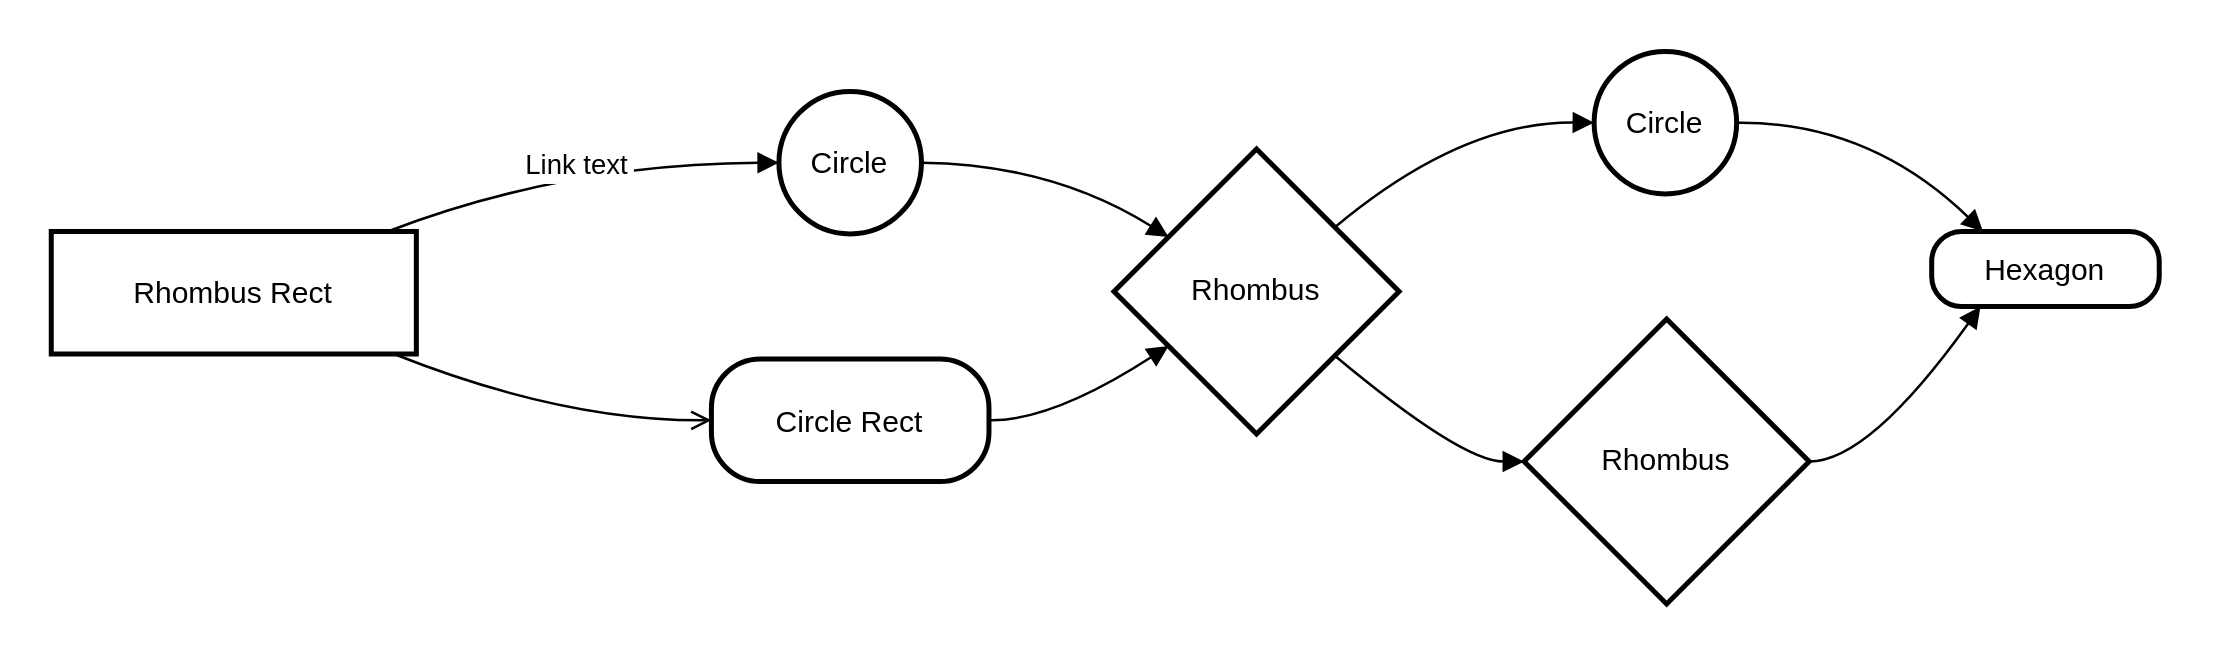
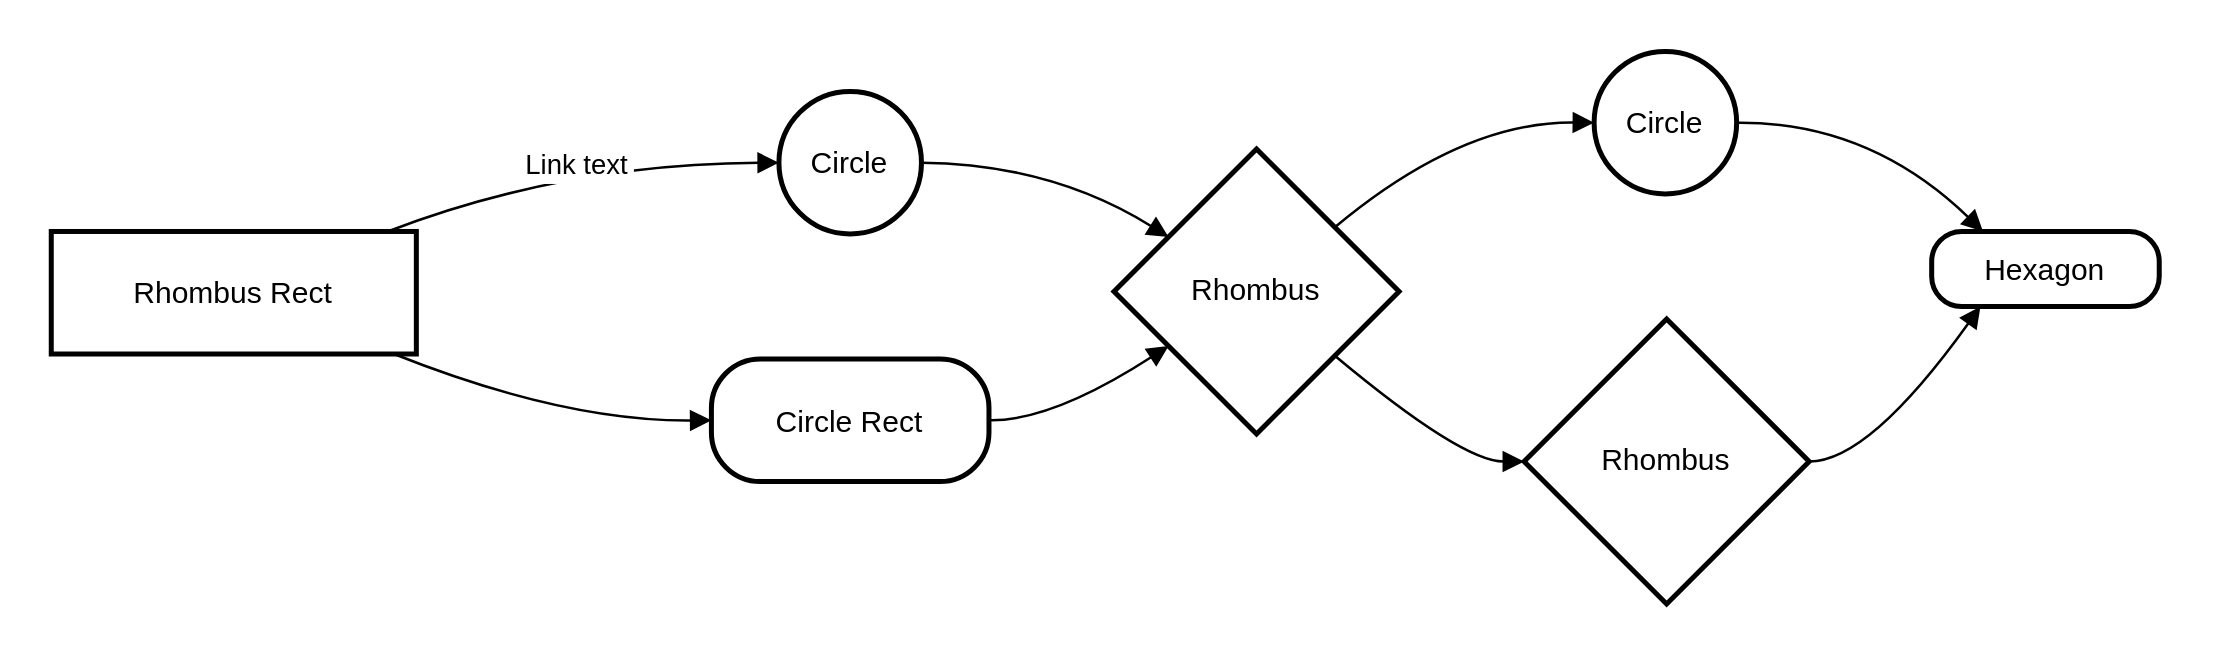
edge "Rhombus Rect" -> "Circle Rect": arrowhead open -> block
